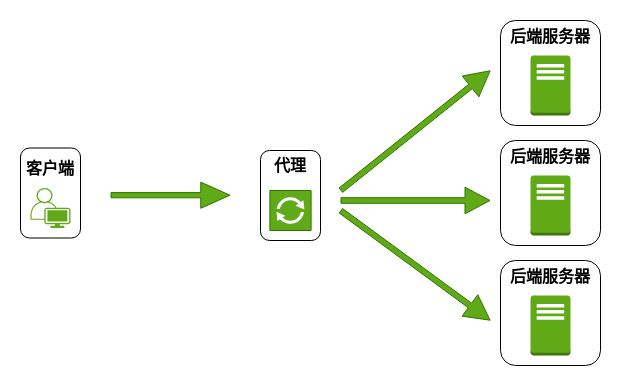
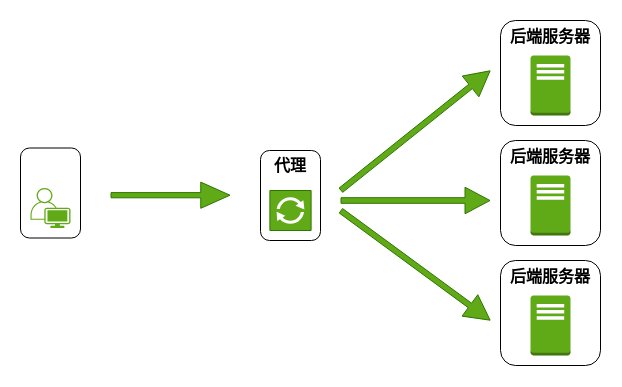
node "客户端": removed
